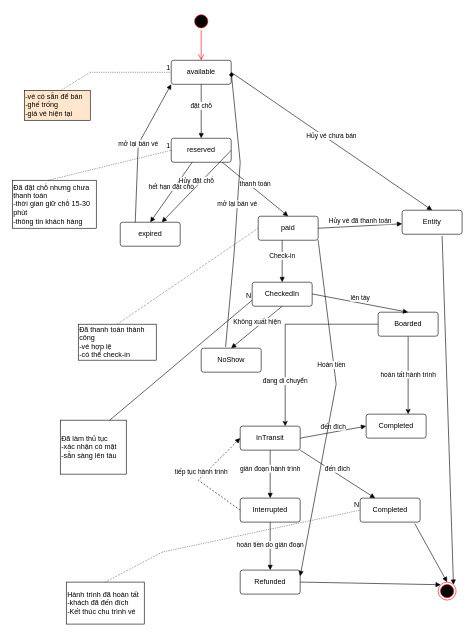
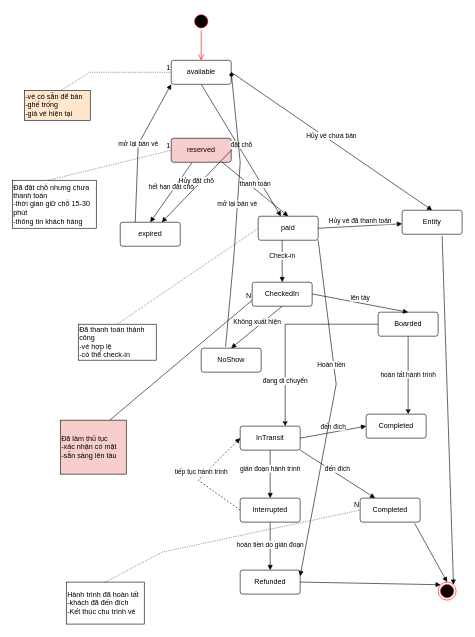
edge "available" -> "reserved": now "available" -> "paid"
node "reserved": fillcolor #ffffff -> #f8cecc
node "Đã làm thủ tục -xác nhận có mặt -sẵn sàng lên tàu": fillcolor #ffffff -> #f8cecc
